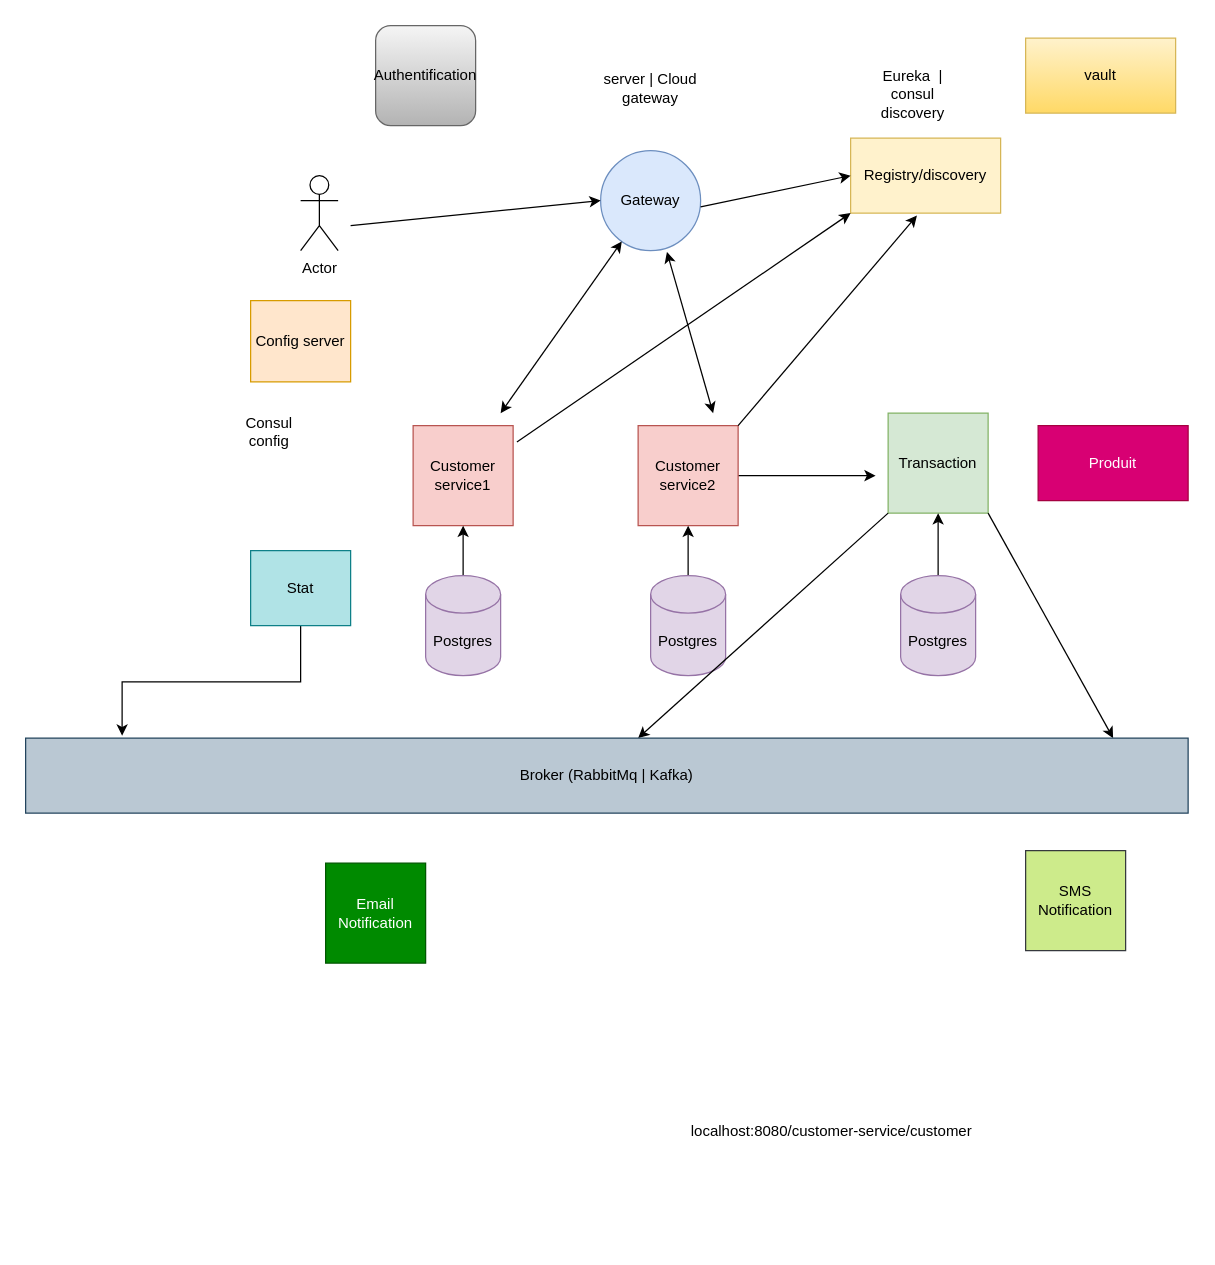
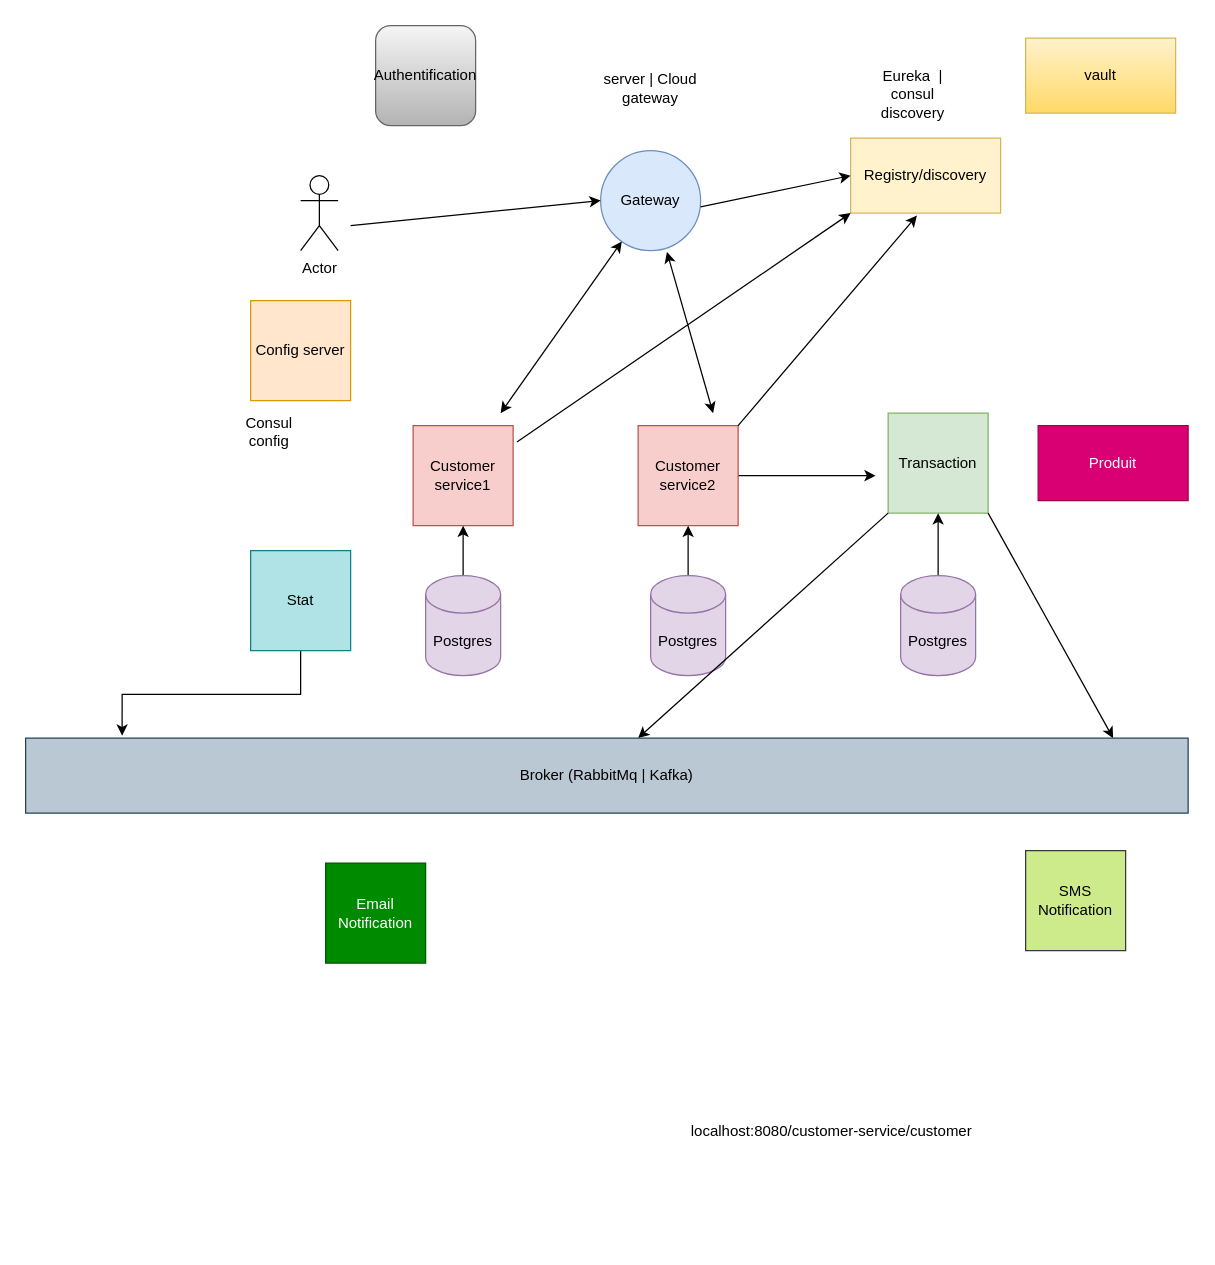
node "Config server": size 100x81 -> 100x100
node "Stat": size 100x75 -> 100x100
